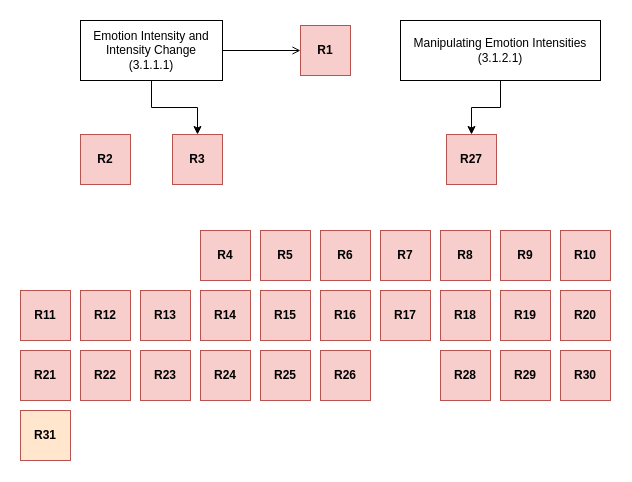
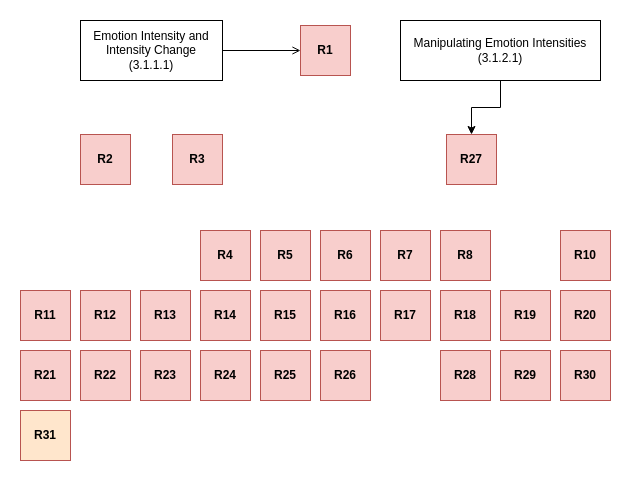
edge "Emotion Intensity and Intensity Change (3.1.1.1)" -> "R3": removed
node "R9": removed
